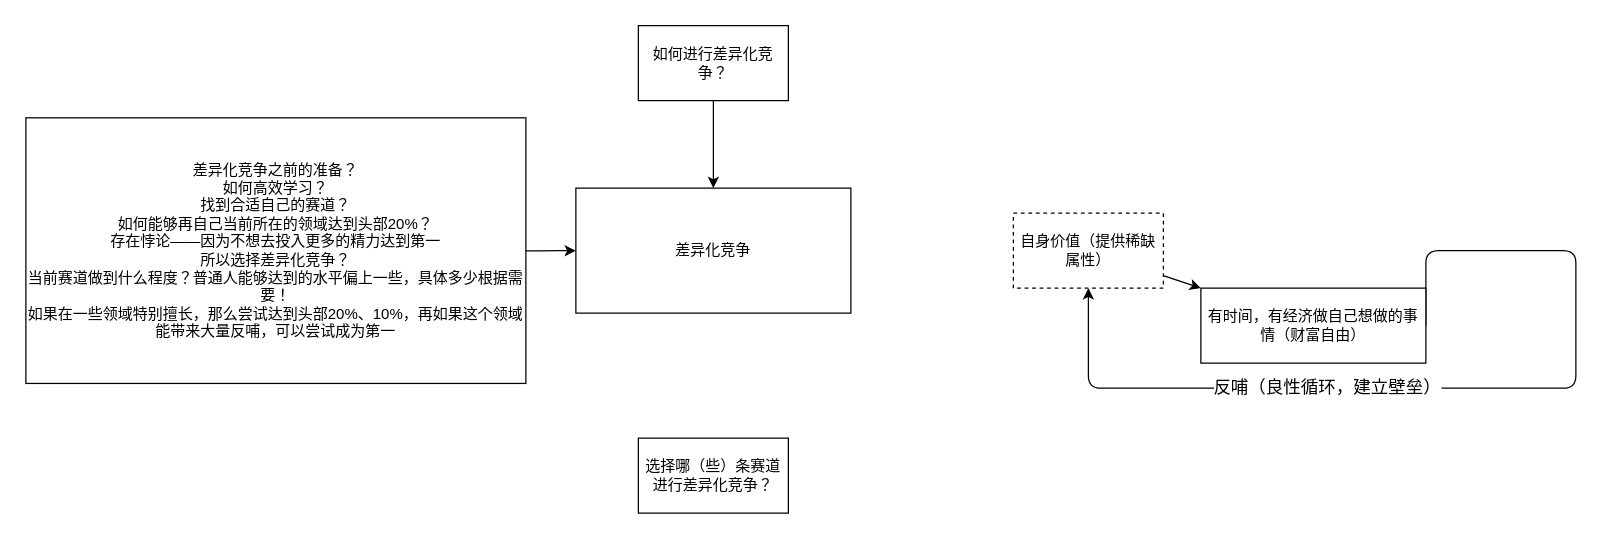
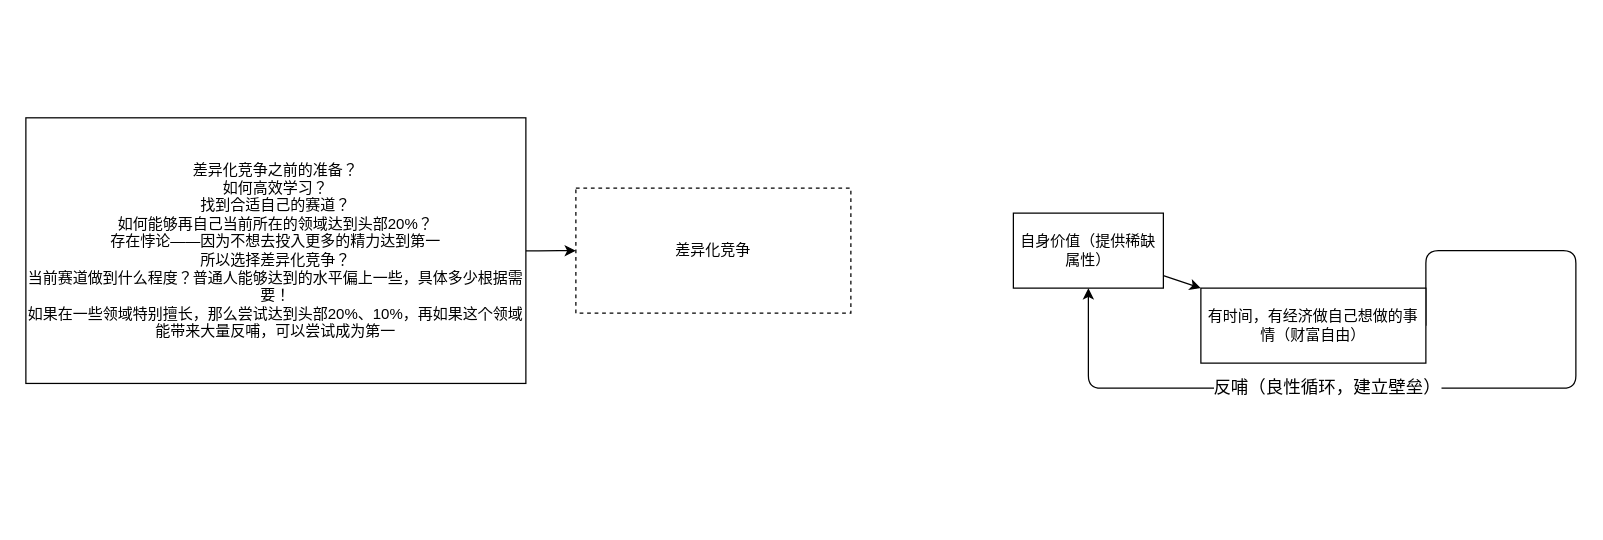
node "如何进行差异化竞争？": removed
edge "如何进行差异化竞争？" -> "差异化竞争": removed
node "差异化竞争": style solid -> dashed
node "自身价值（提供稀缺属性）": style dashed -> solid
node "选择哪（些）条赛道进行差异化竞争？": removed
